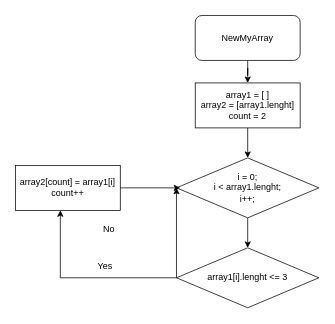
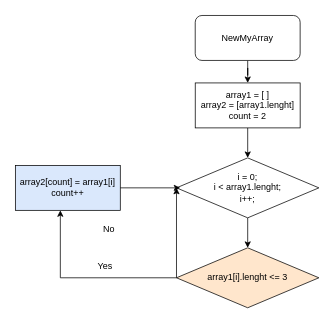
node "array2[count] = array1[i] count++": fillcolor #ffffff -> #dae8fc
node "array1[i].lenght <= 3": fillcolor #ffffff -> #ffe6cc
